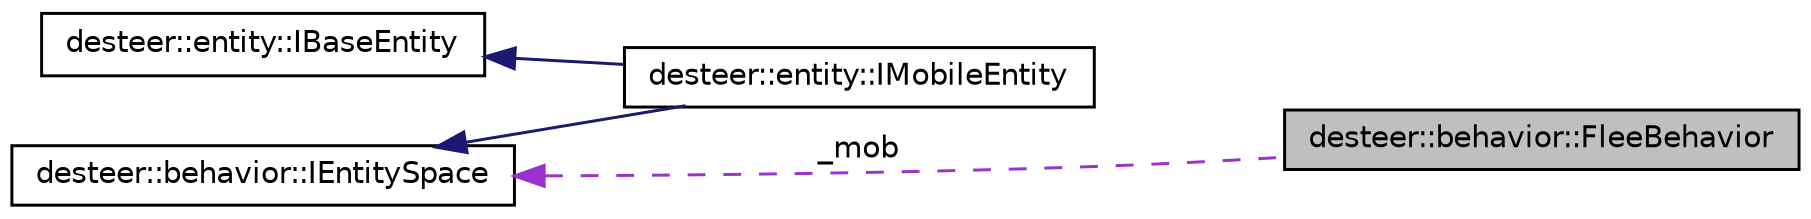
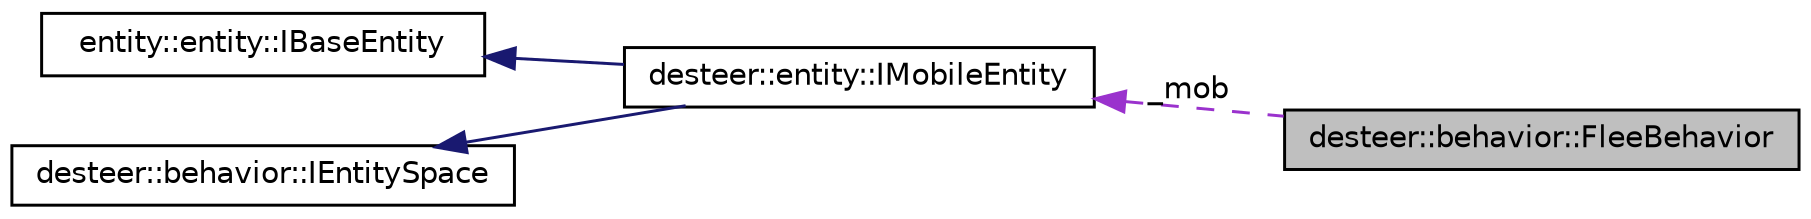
node "desteer::entity::IBaseEntity": label "desteer::entity::IBaseEntity" -> "entity::entity::IBaseEntity"
edge "desteer::behavior::FleeBehavior" -> "desteer::behavior::IEntitySpace": now "desteer::behavior::FleeBehavior" -> "desteer::entity::IMobileEntity"
